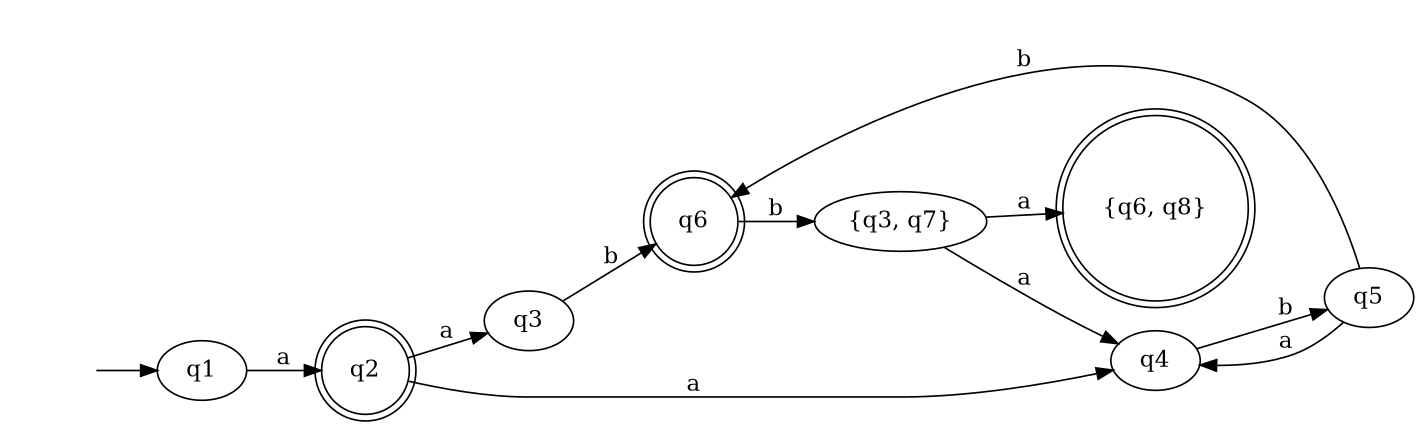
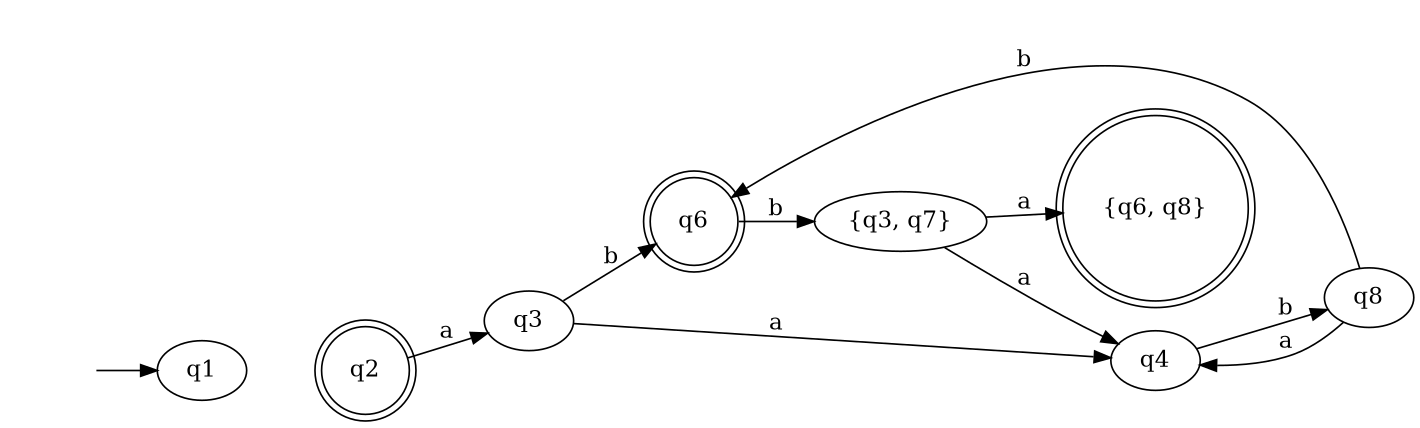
node "q5": label "q5" -> "q8"
edge "q1" -> "q2": removed, label "a"
edge "q2" -> "q4": now "q3" -> "q4"
